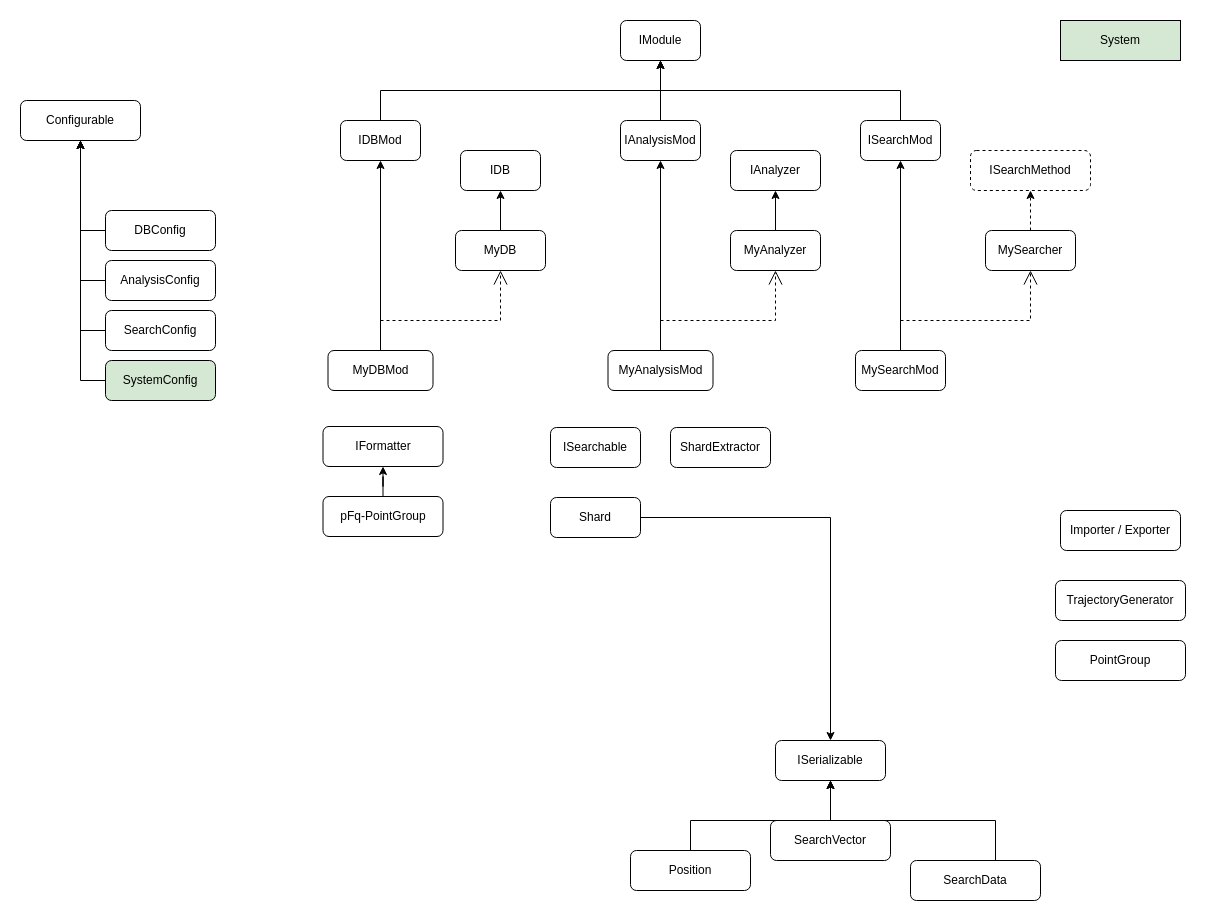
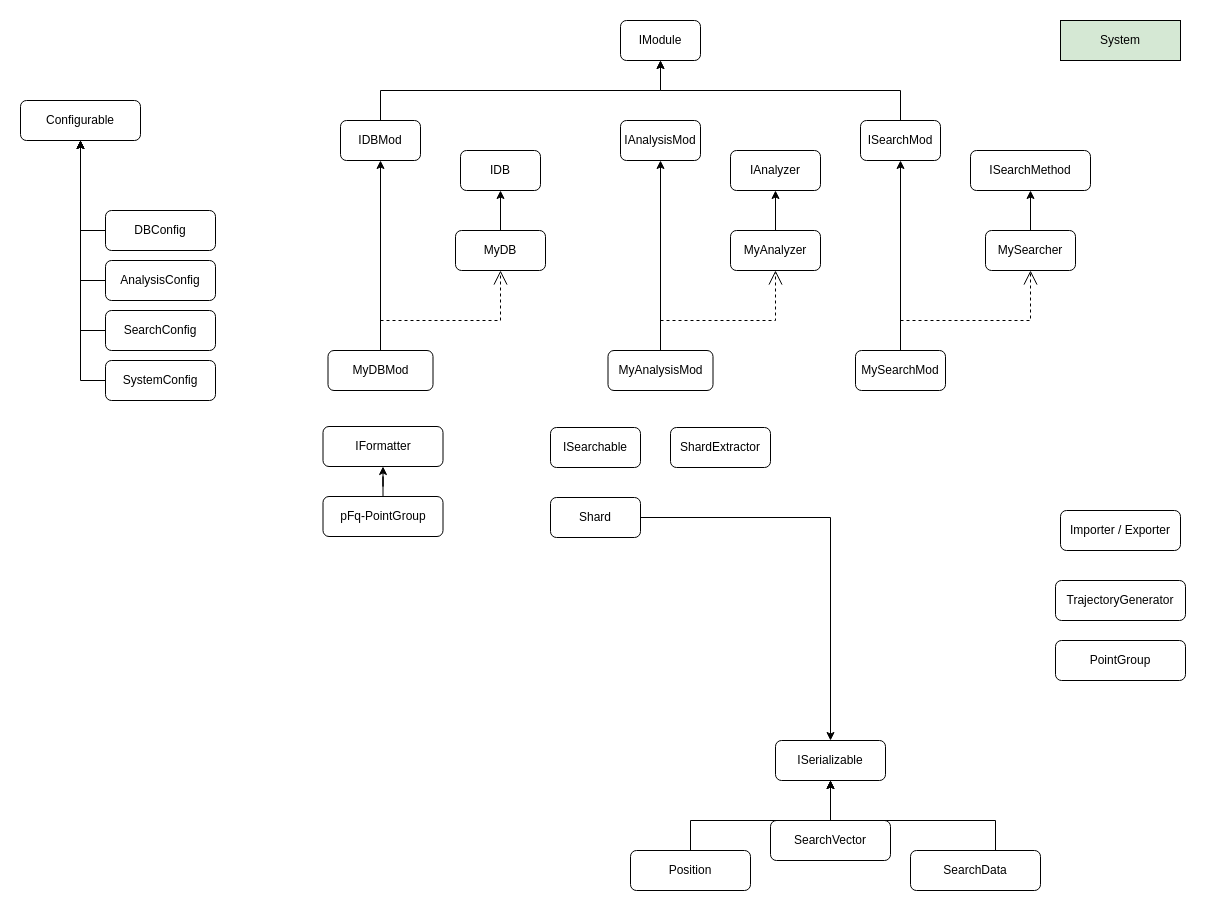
edge "IAnalysisMod" -> "IModule": removed
node "ISearchMethod": style dashed -> solid
edge "MySearcher" -> "ISearchMethod": style dashed -> solid
node "SystemConfig": fillcolor #d5e8d4 -> #ffffff
node "SearchData": moved (976, 881) -> (976, 871)
